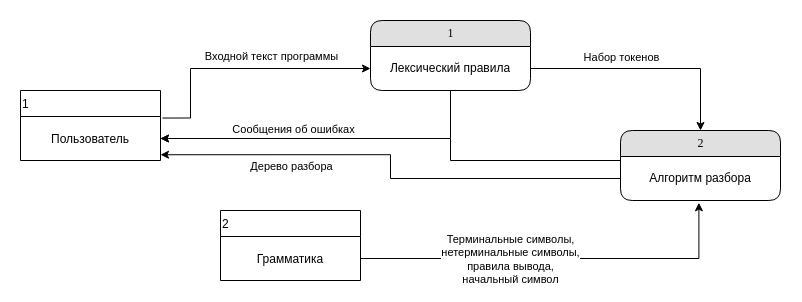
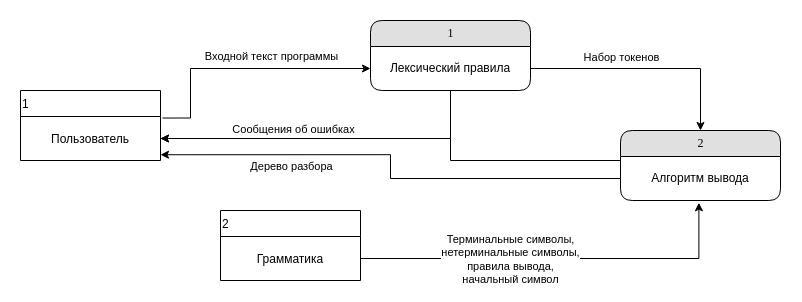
node "Алгоритм разбора": label "Алгоритм разбора" -> "Алгоритм вывода"
